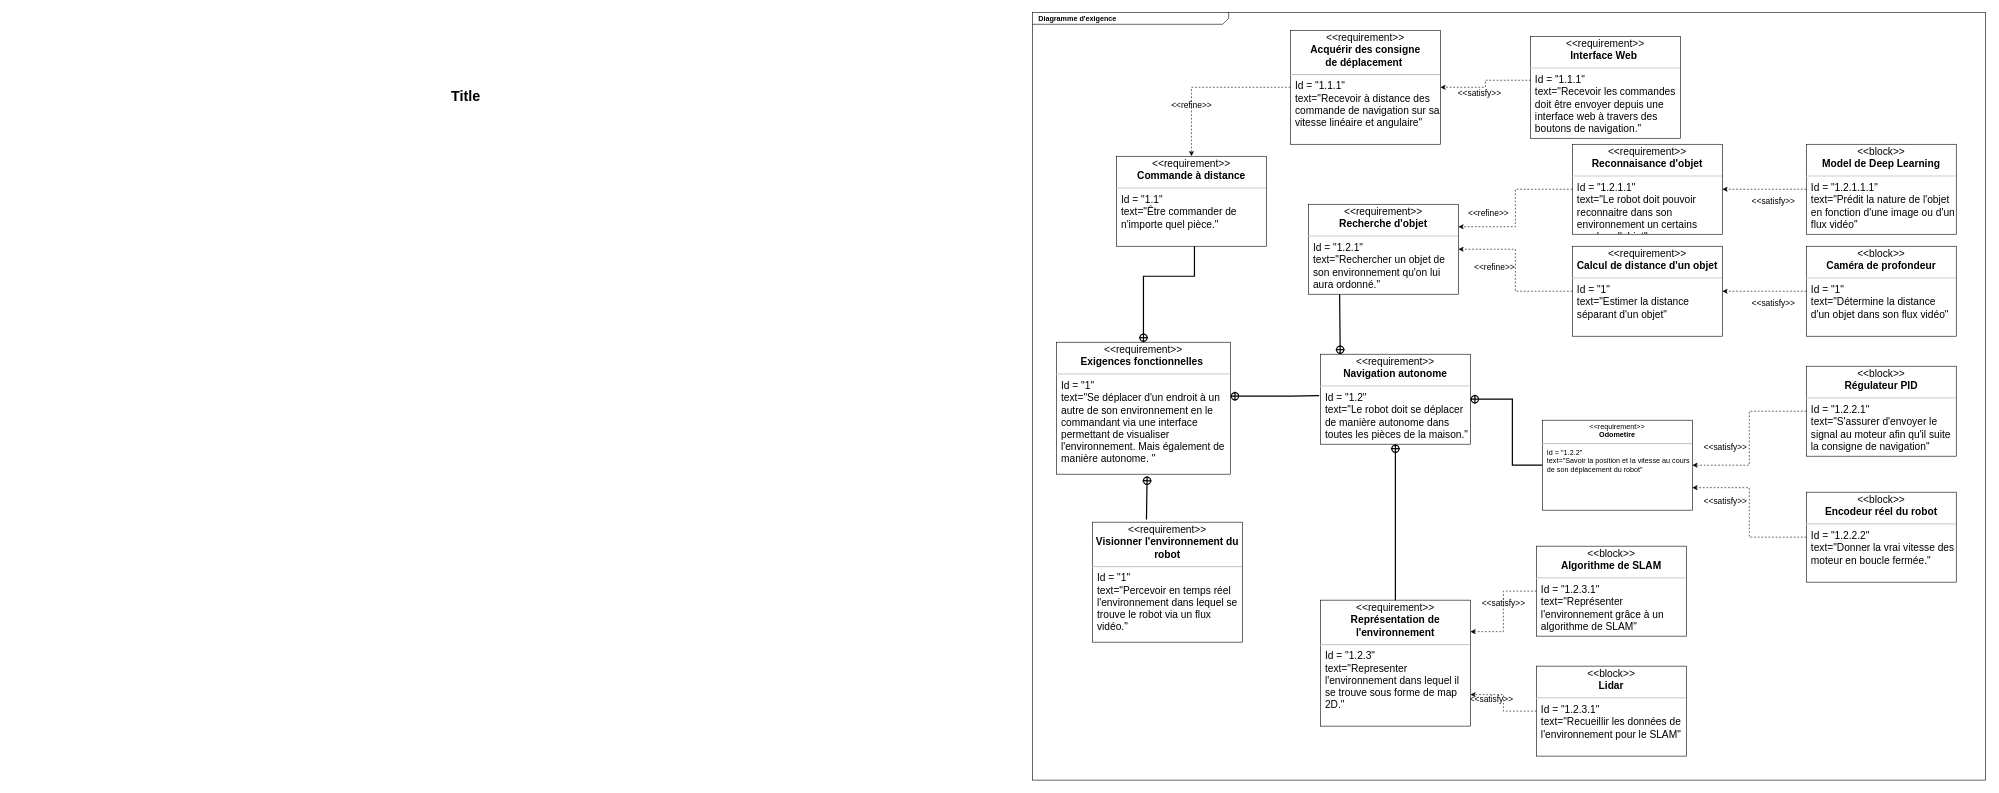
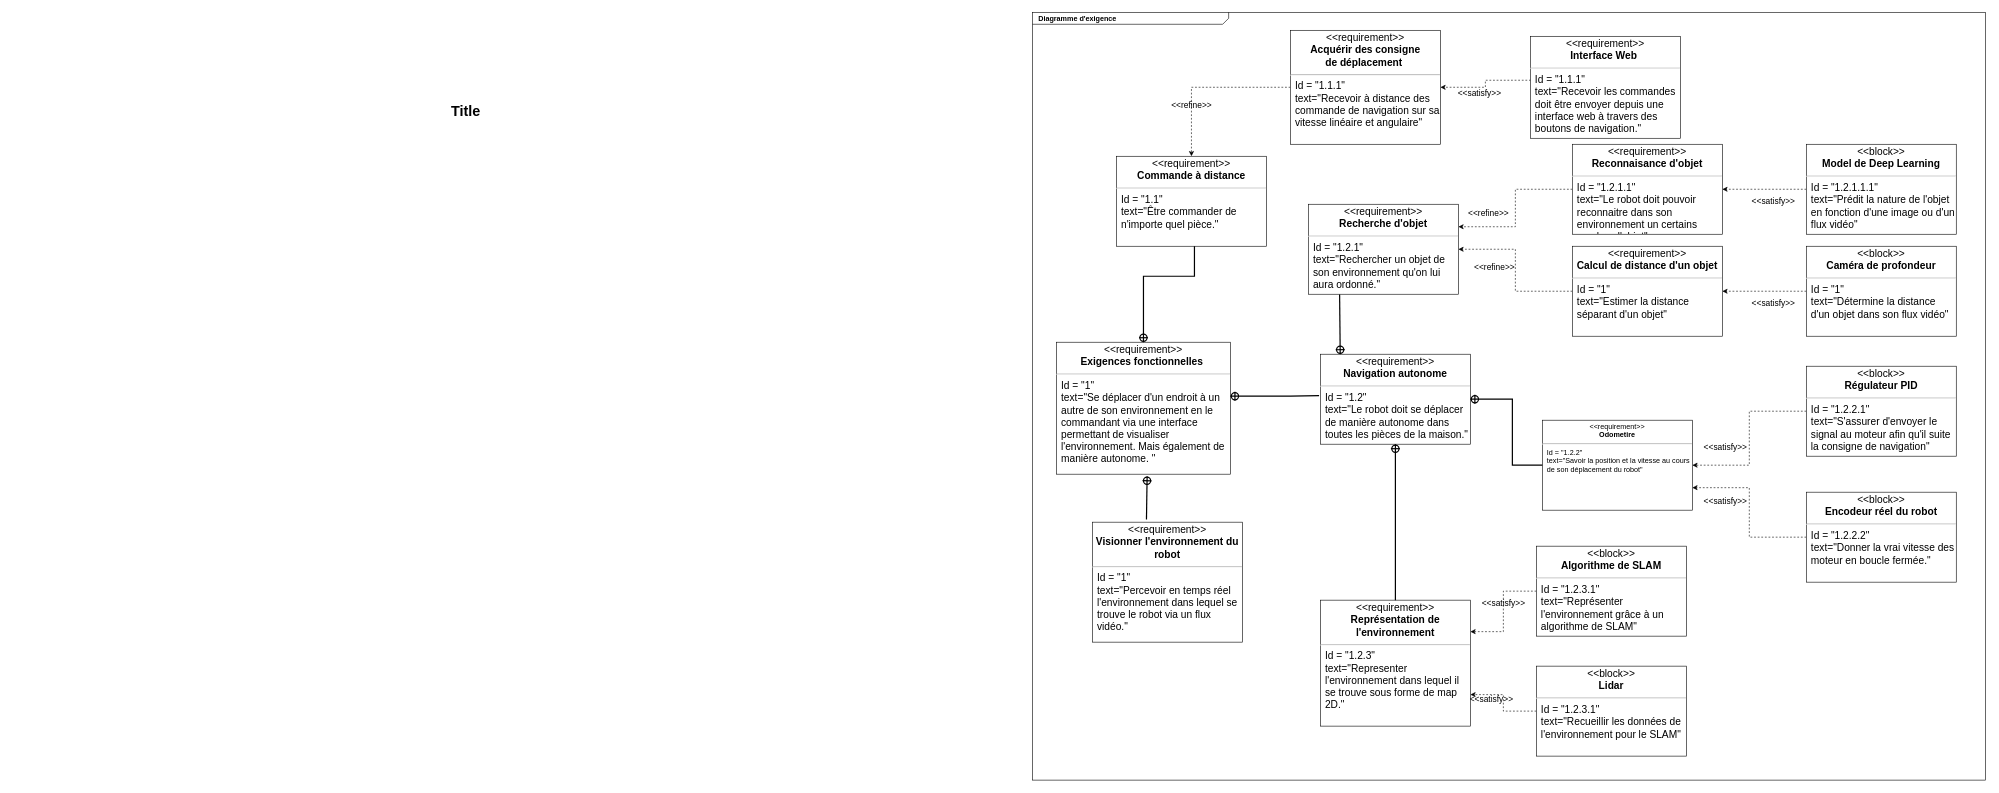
node "Title": moved (465, 96) -> (465, 111)
